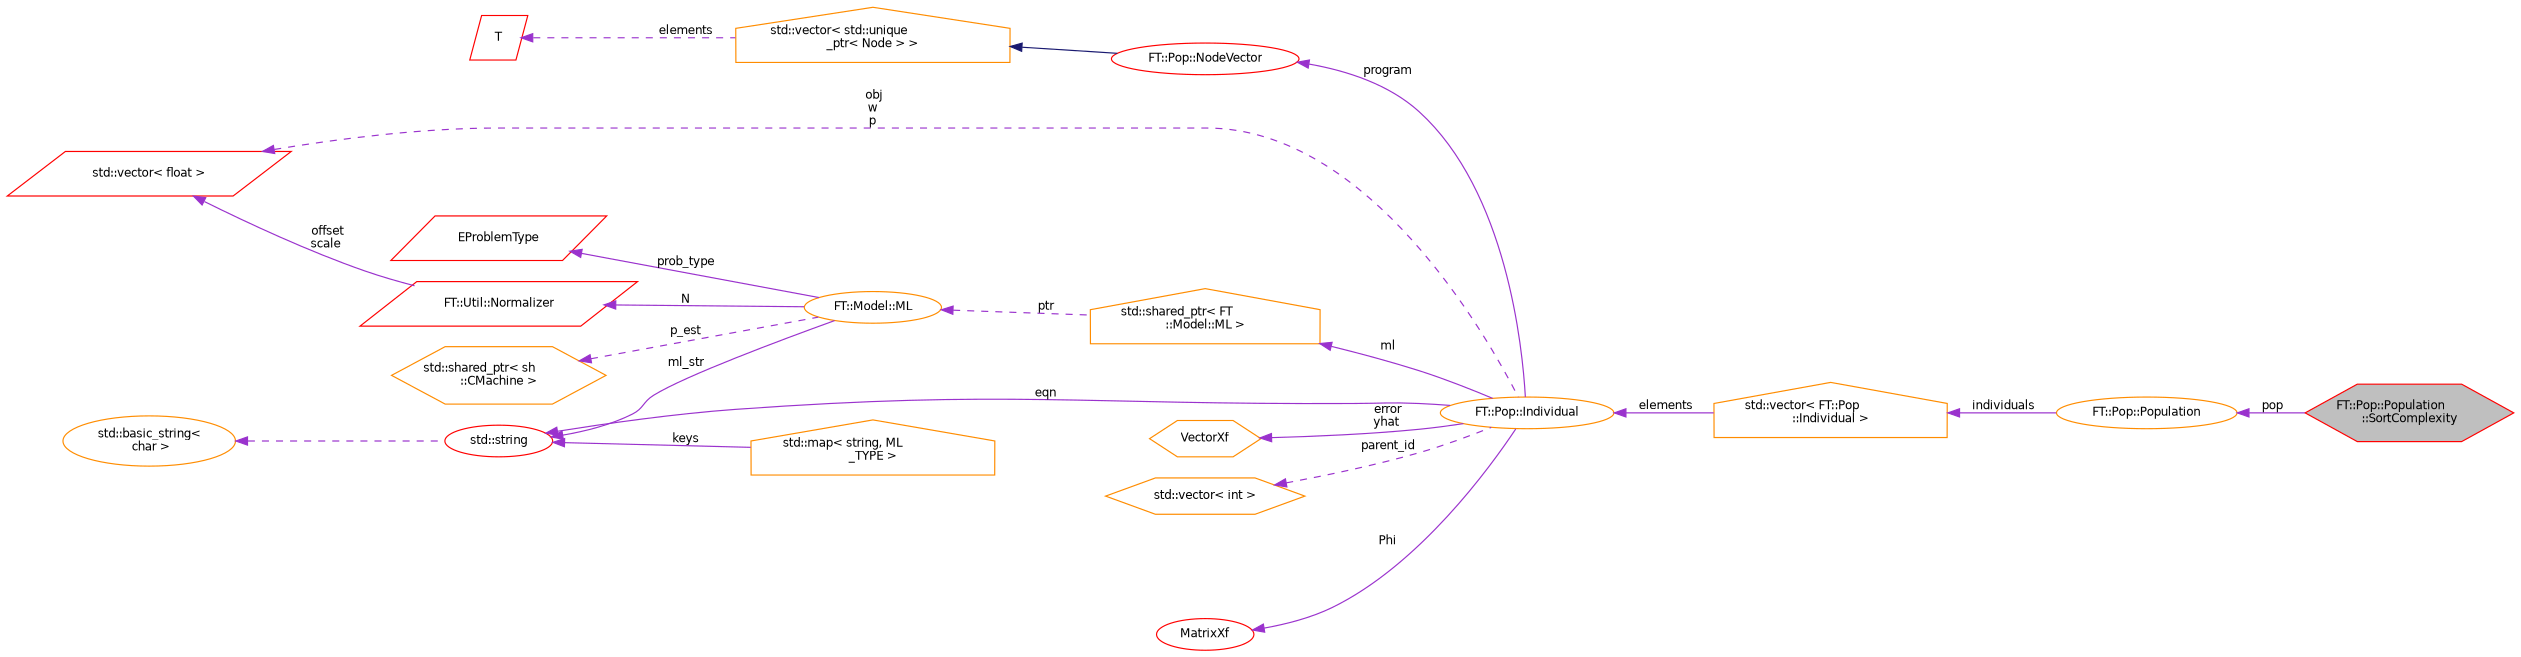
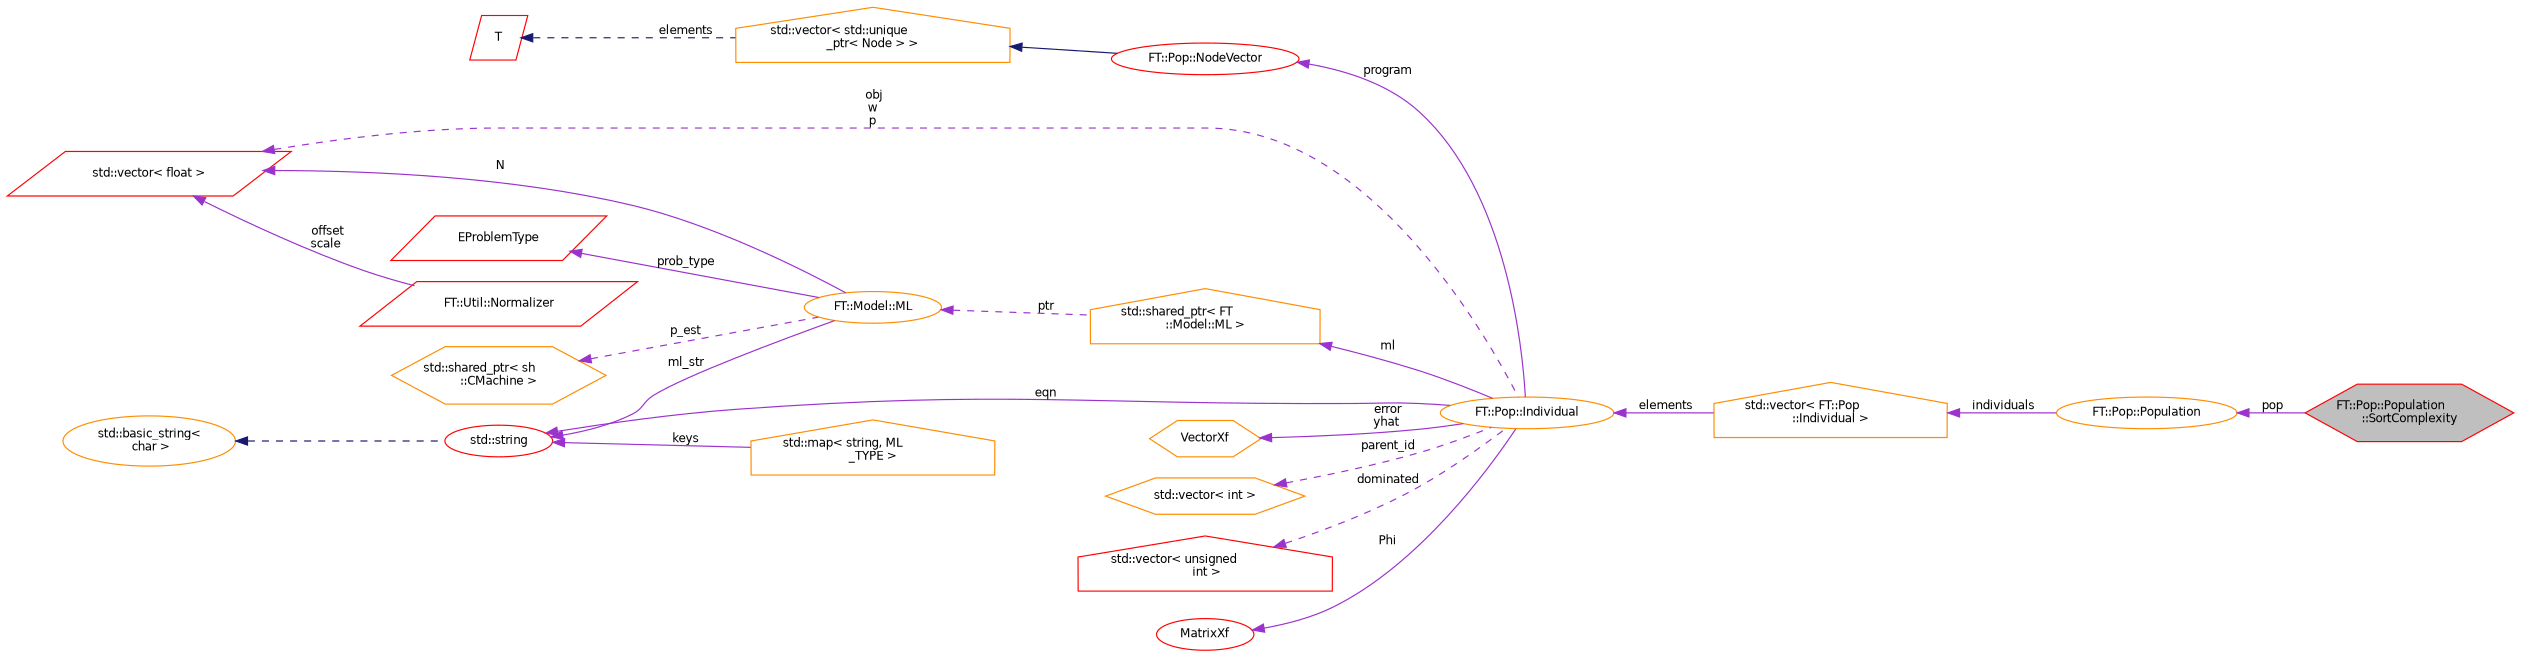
edge "std::vector< std::unique _ptr< Node > >" -> "T": color darkorchid3 -> midnightblue
edge "FT::Model::ML" -> "FT::Util::Normalizer": now "FT::Model::ML" -> "std::vector< float >"
edge "std::string" -> "std::basic_string< char >": color darkorchid3 -> midnightblue
node "std::vector< unsigned int >": added
